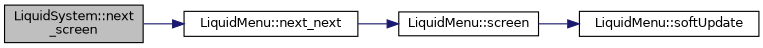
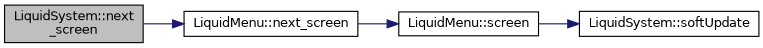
node "LiquidMenu::next_next": label "LiquidMenu::next_next" -> "LiquidMenu::next_screen"
node "LiquidMenu::softUpdate": label "LiquidMenu::softUpdate" -> "LiquidSystem::softUpdate"
